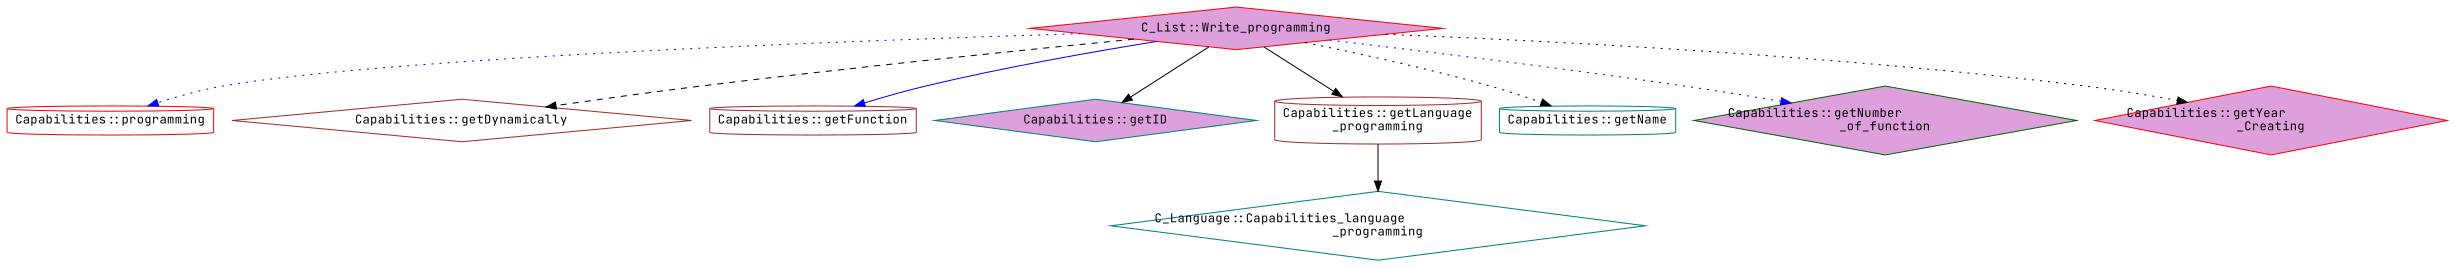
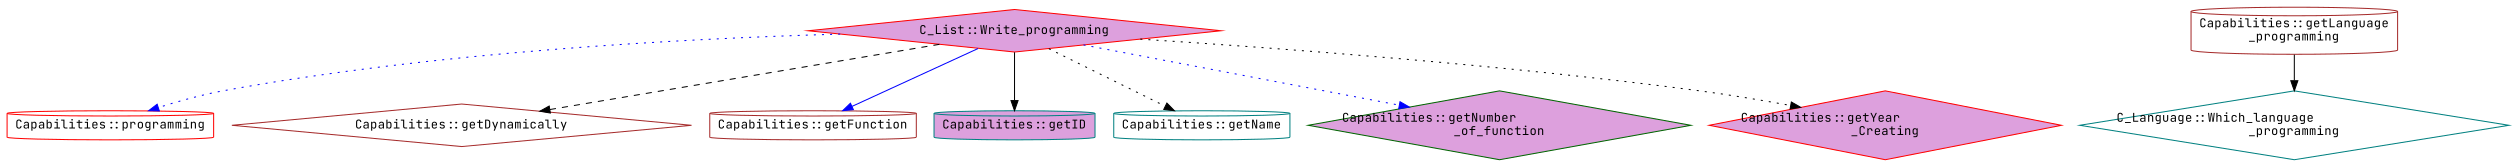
edge "C_List::Write_programming" -> "Capabilities::getLanguage _programming": removed
node "Capabilities::getID": shape diamond -> cylinder
node "C_Language::Capabilities_language _programming": label "C_Language::Capabilities_language _programming" -> "C_Language::Which_language _programming"
